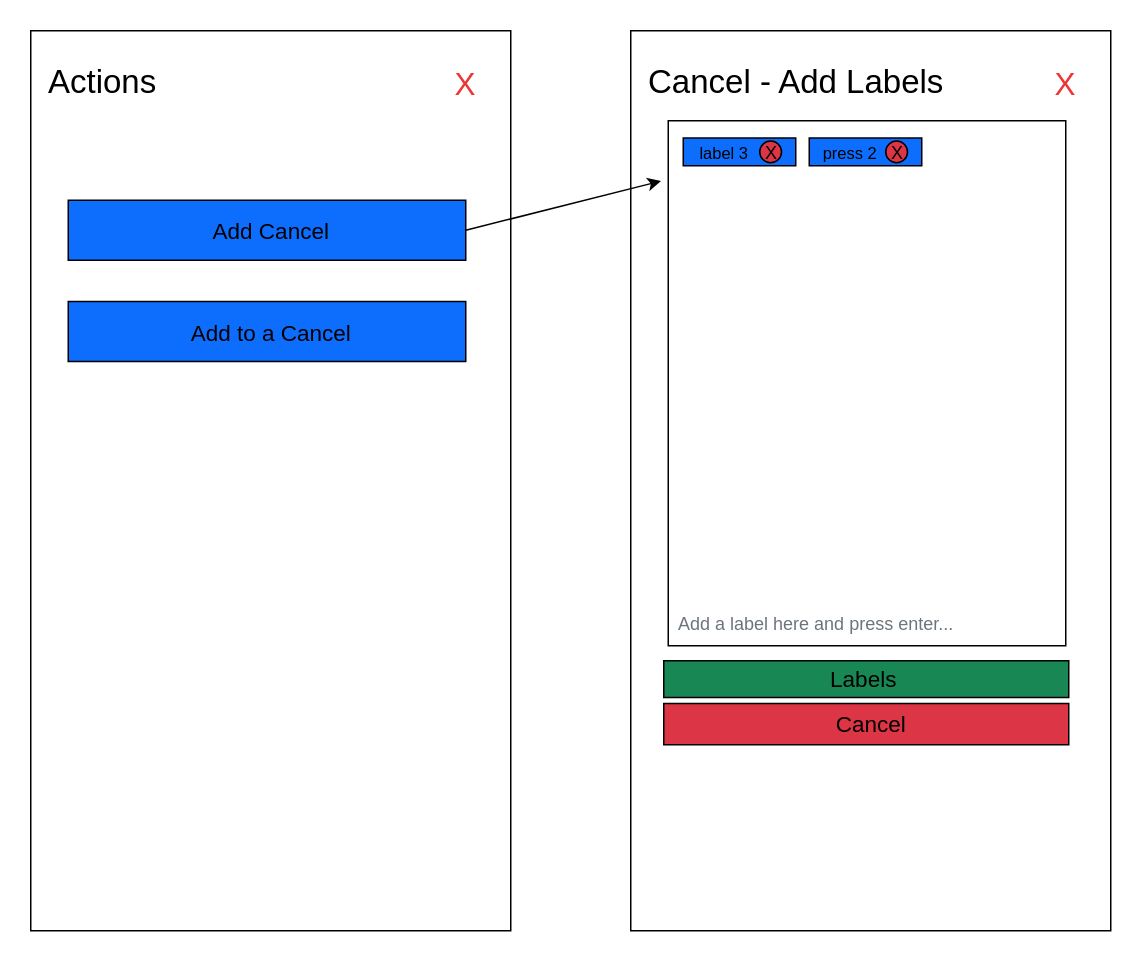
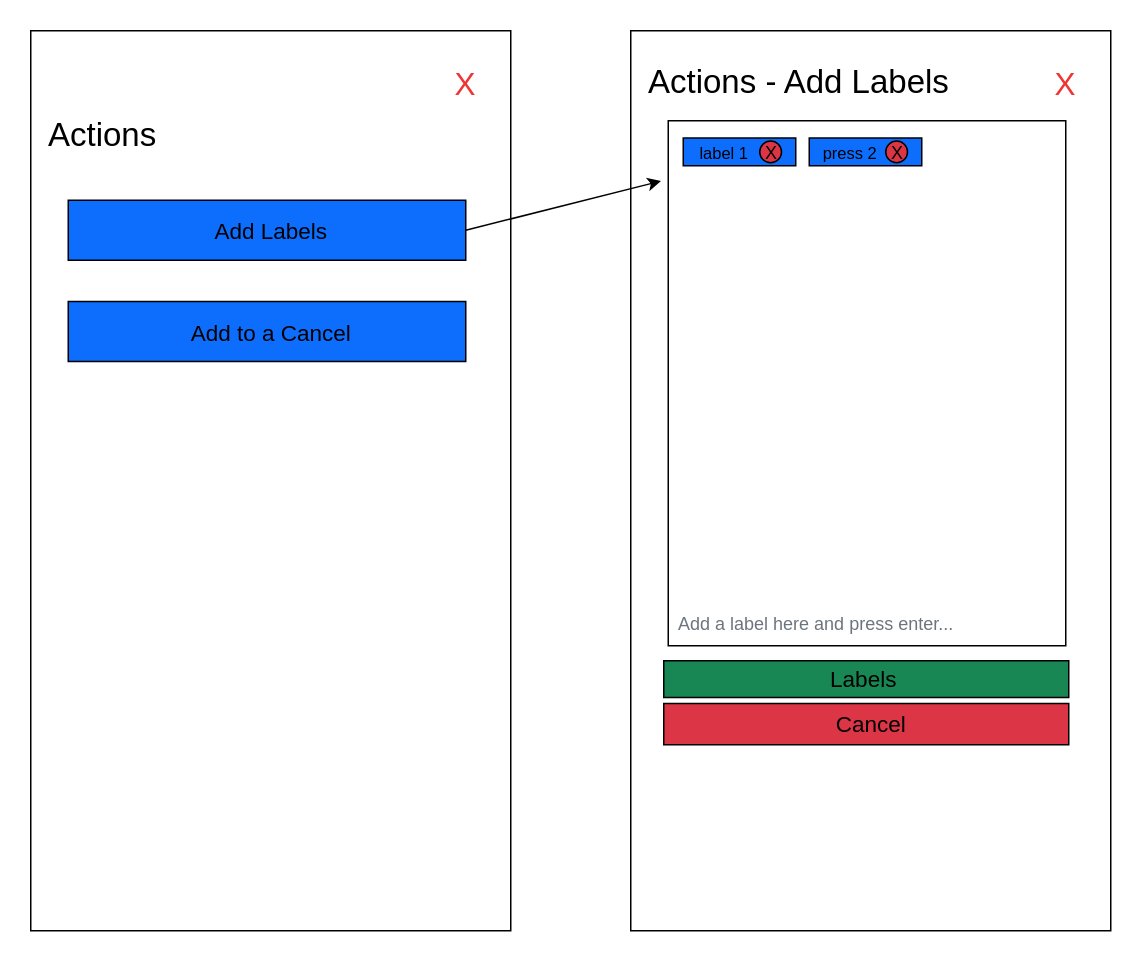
node "Actions": moved (158, 83) -> (158, 136)
node "Cancel - Add Labels": label "Cancel - Add Labels" -> "Actions - Add Labels"
node "label 3": label "label 3" -> "label 1"
node "Add Cancel": label "Add Cancel" -> "Add Labels"
